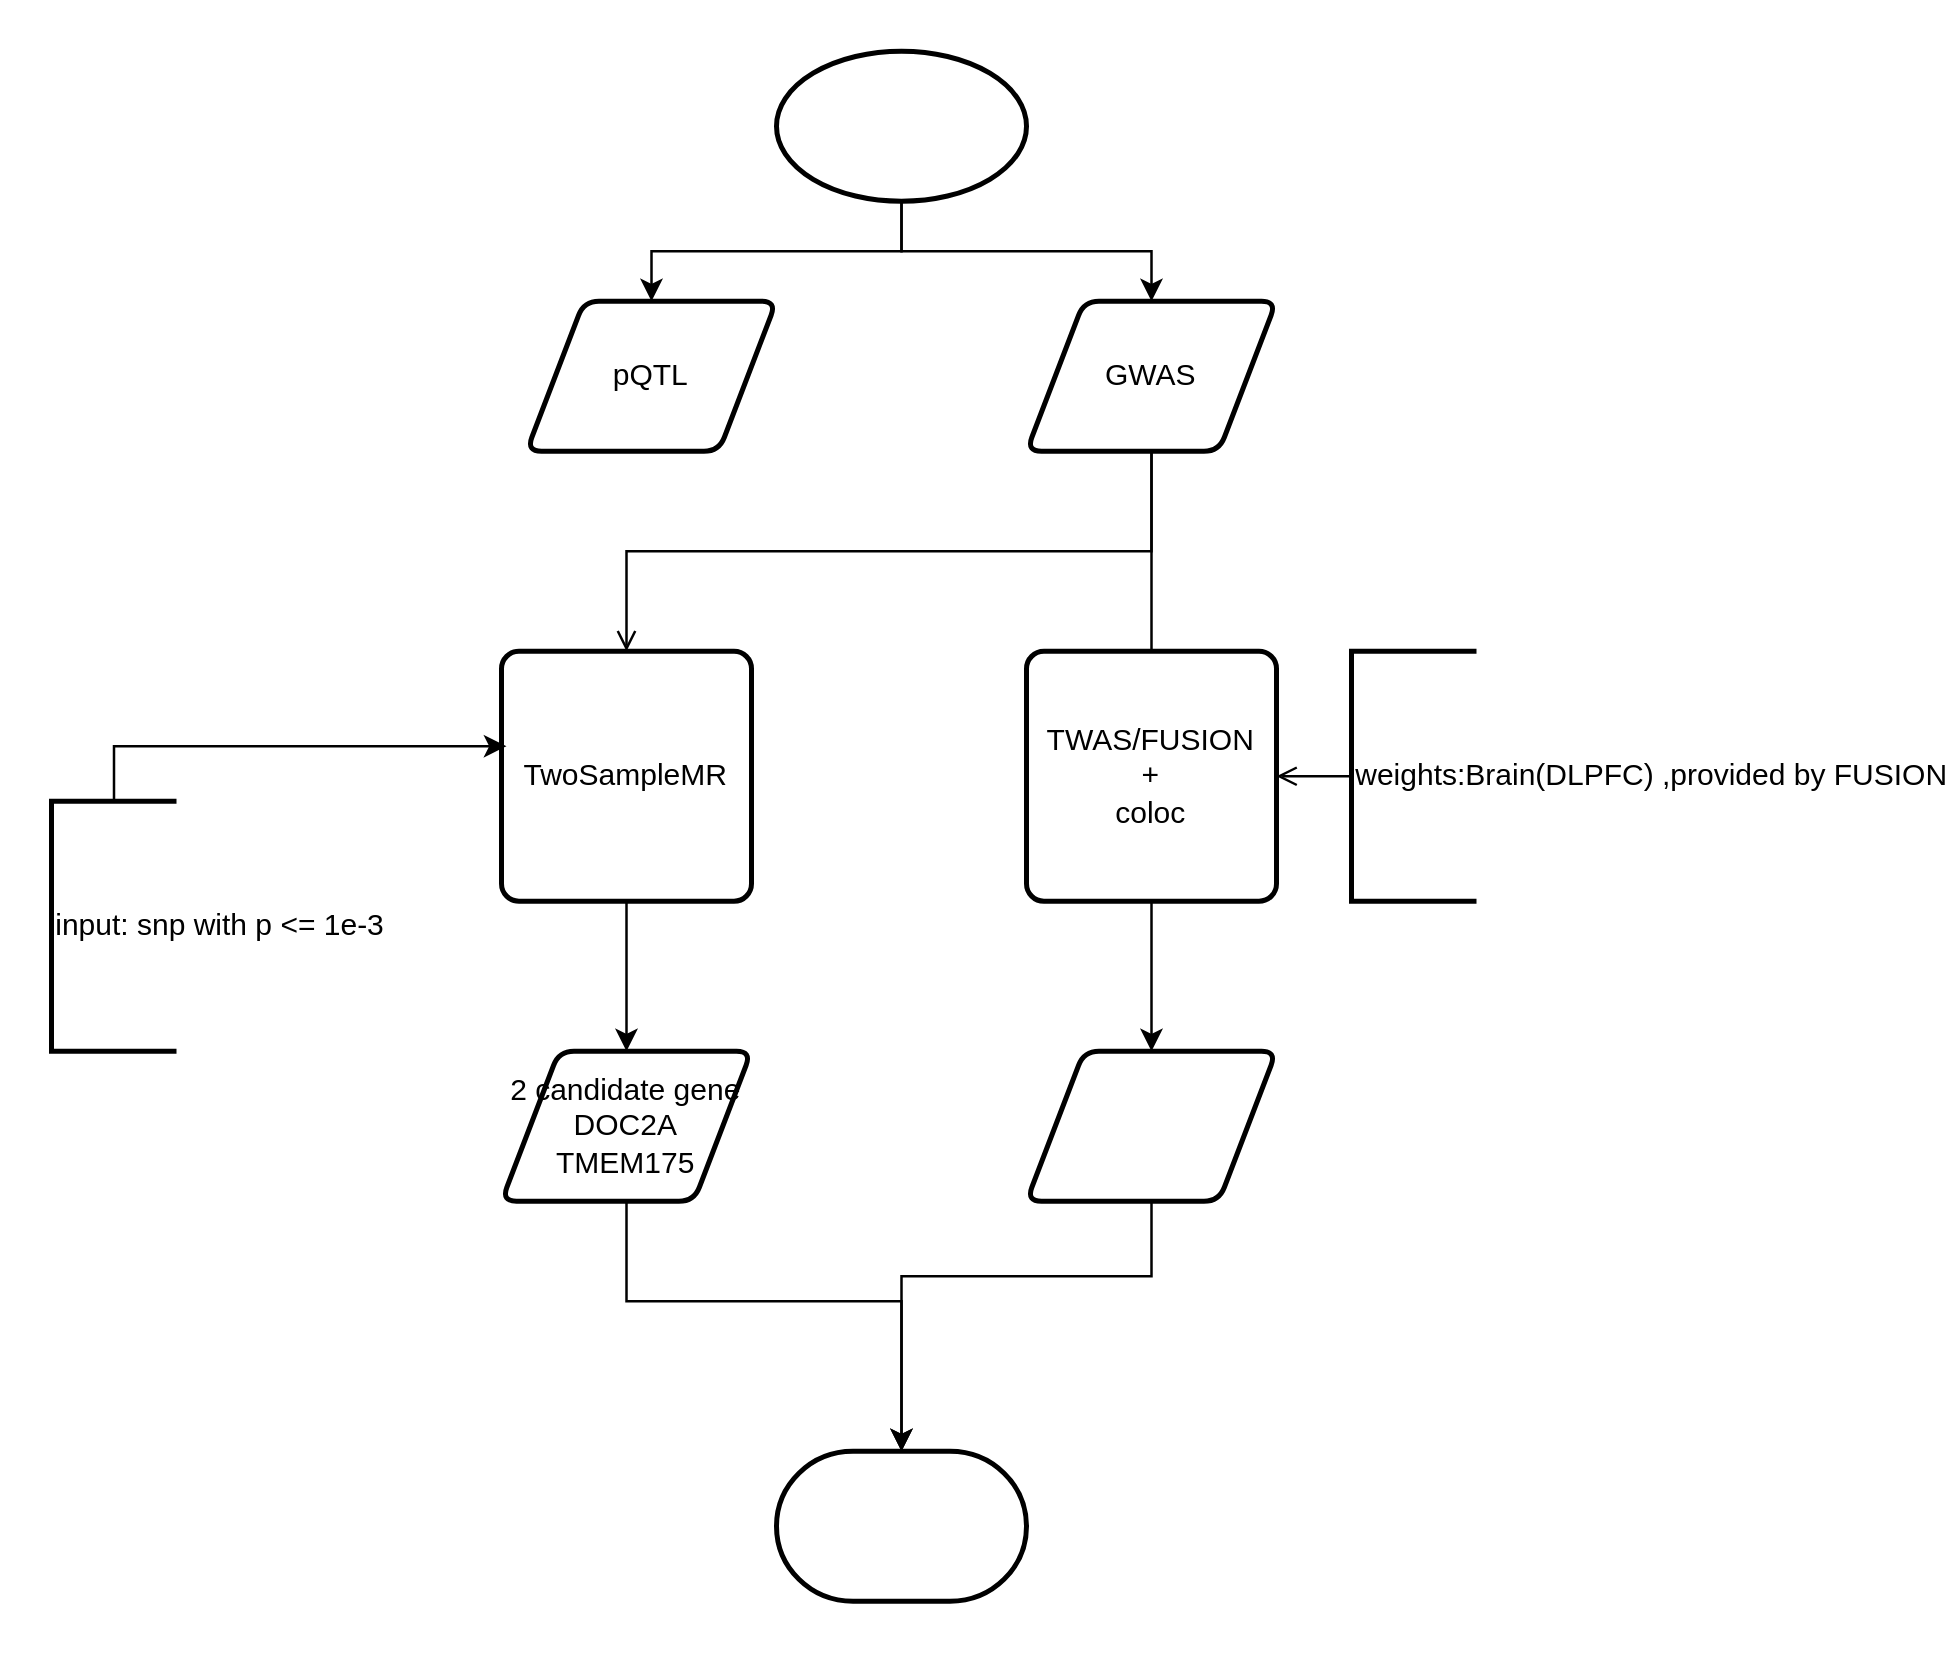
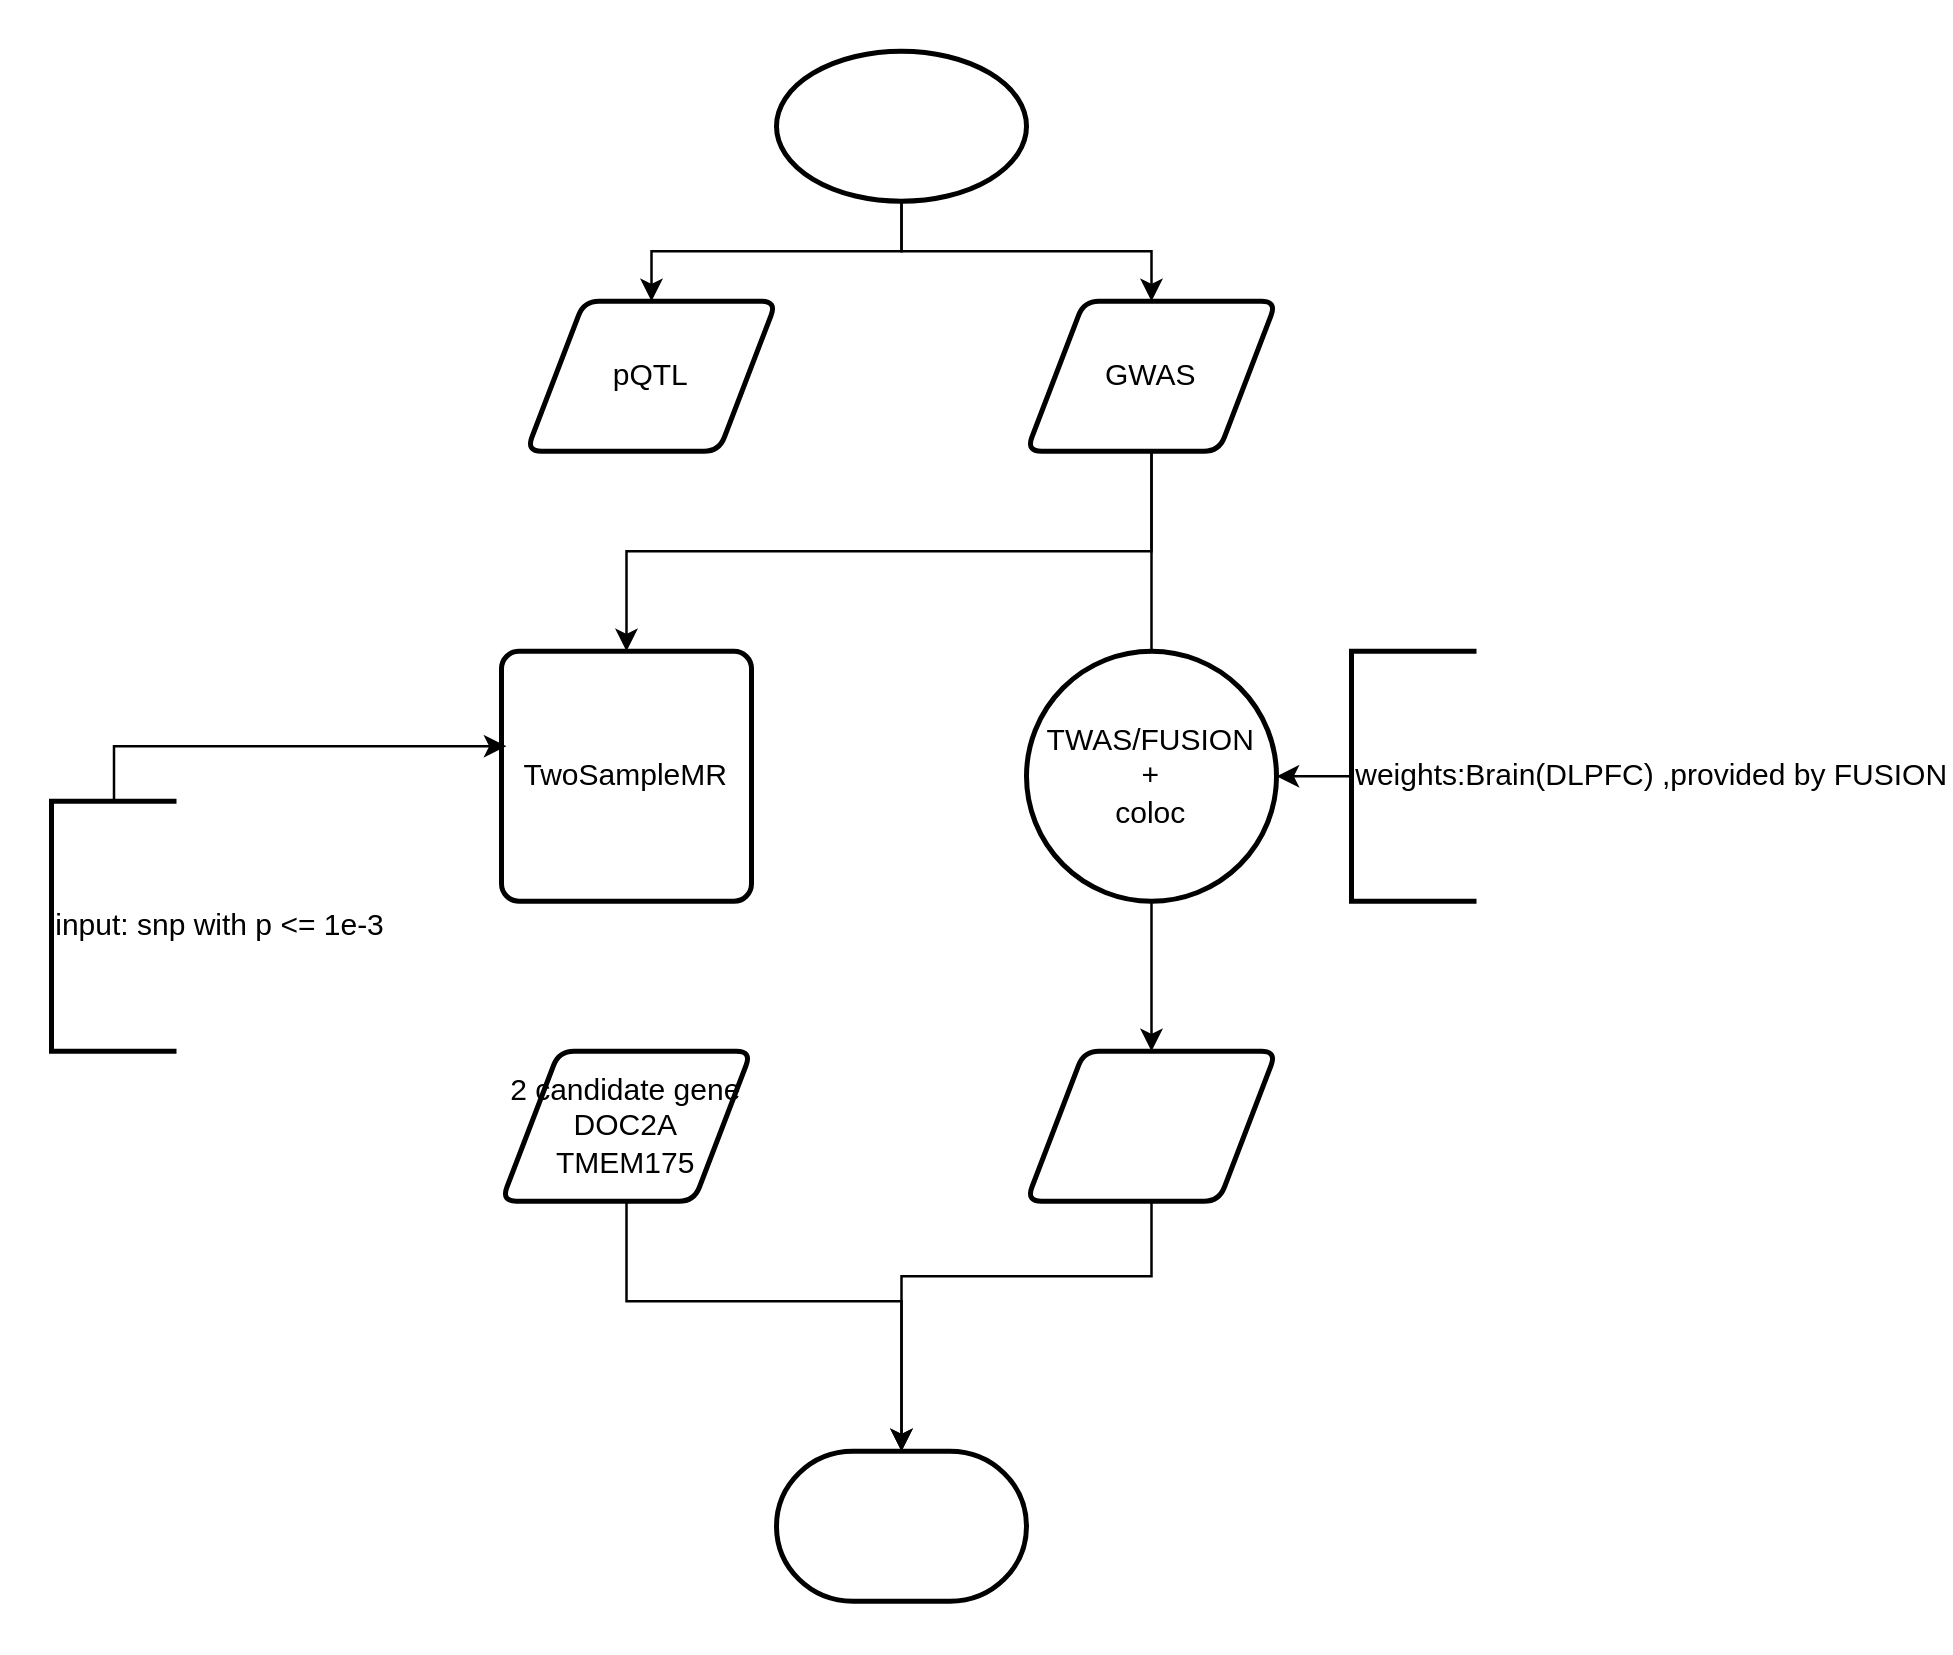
edge "GWAS" -> "TwoSampleMR": arrowhead open -> classic
node "TWAS/FUSION + coloc": shape rounded rectangle -> ellipse
edge "weights:Brain(DLPFC) ,provided by FUSION" -> "TWAS/FUSION + coloc": arrowhead open -> classic
edge "TwoSampleMR" -> "2 candidate gene DOC2A TMEM175": removed
